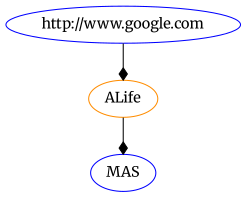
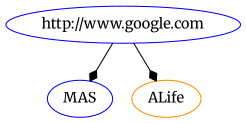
edge "ALife" -> "MAS": now "http://www.google.com" -> "MAS"
